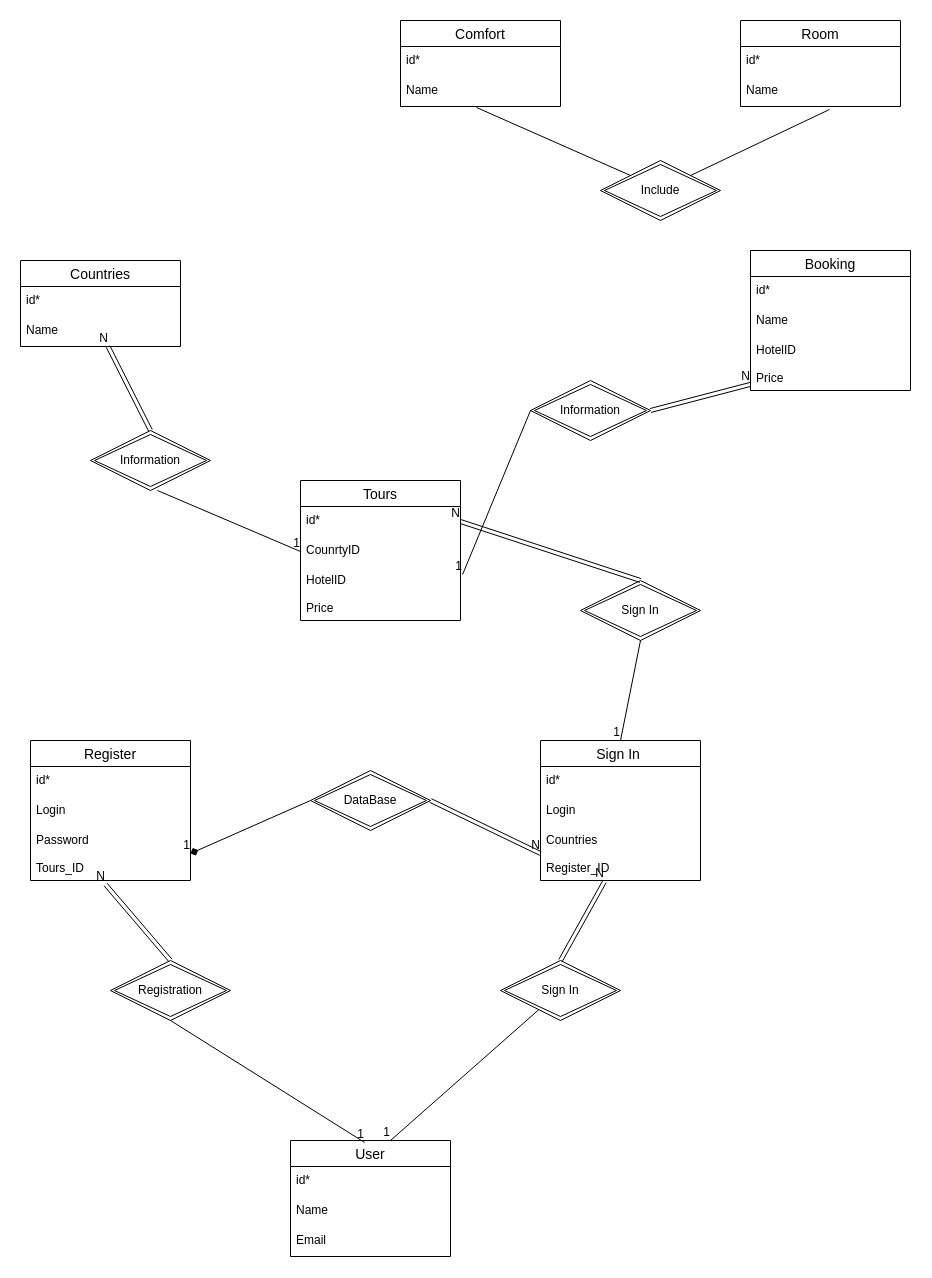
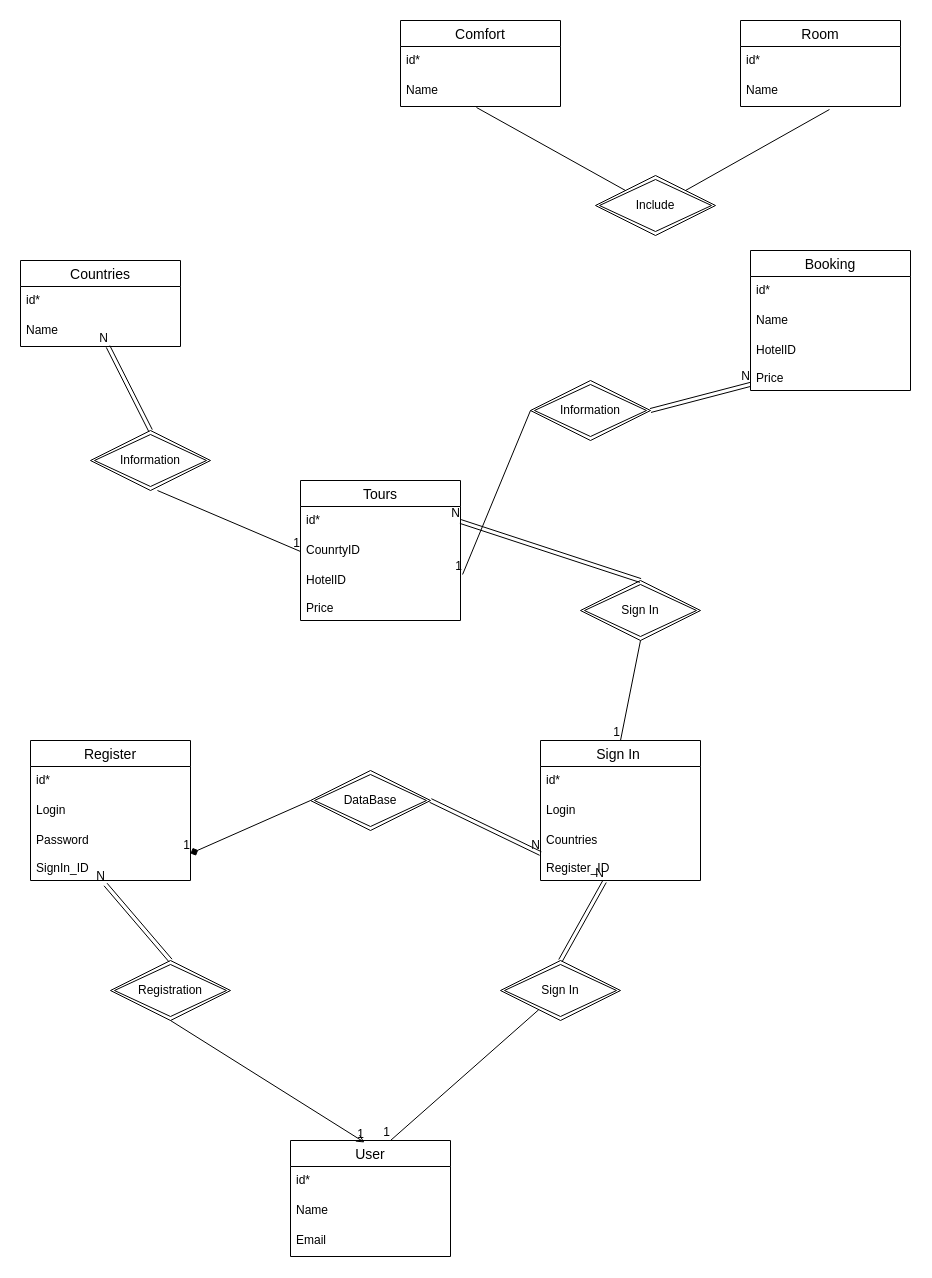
node "Include": moved (661, 191) -> (656, 206)
node "Password Tours_ID": label "Password Tours_ID" -> "Password SignIn_ID"
edge "Registration" -- "User": arrowhead none -> open
